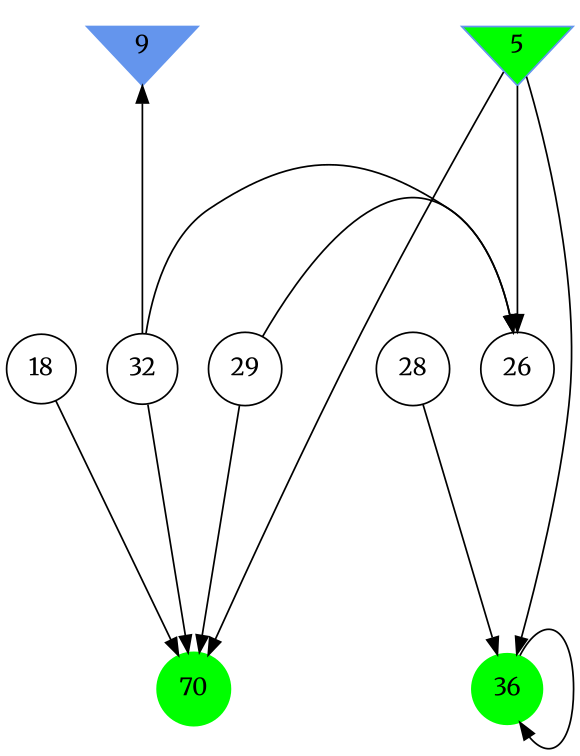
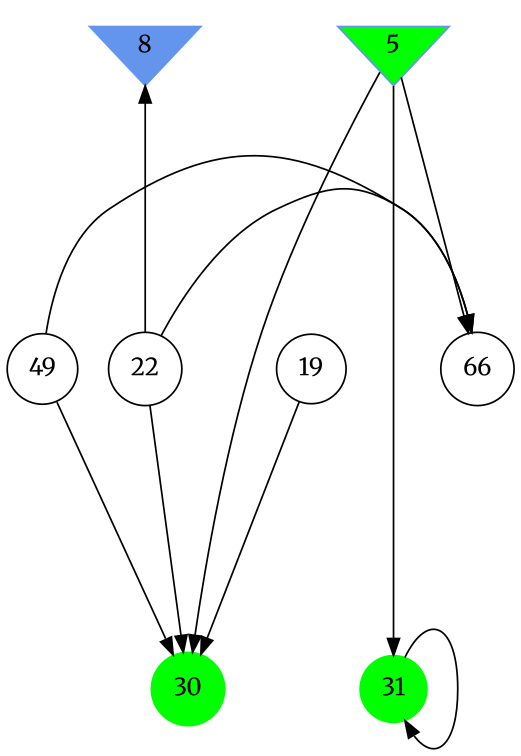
node "9": label "9" -> "8"
node "18": label "18" -> "19"
node "32": label "32" -> "22"
node "29": label "29" -> "49"
node "28": removed
node "26": label "26" -> "66"
node "70": label "70" -> "30"
node "36": label "36" -> "31"
